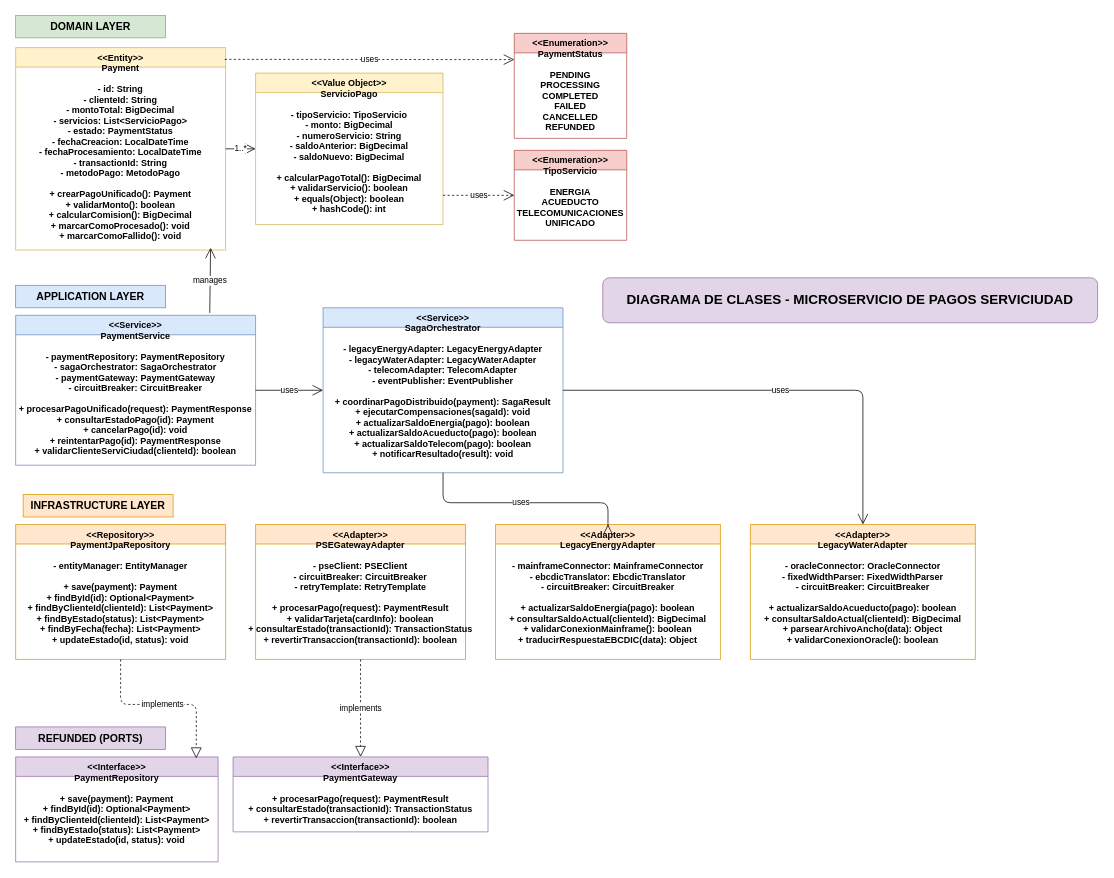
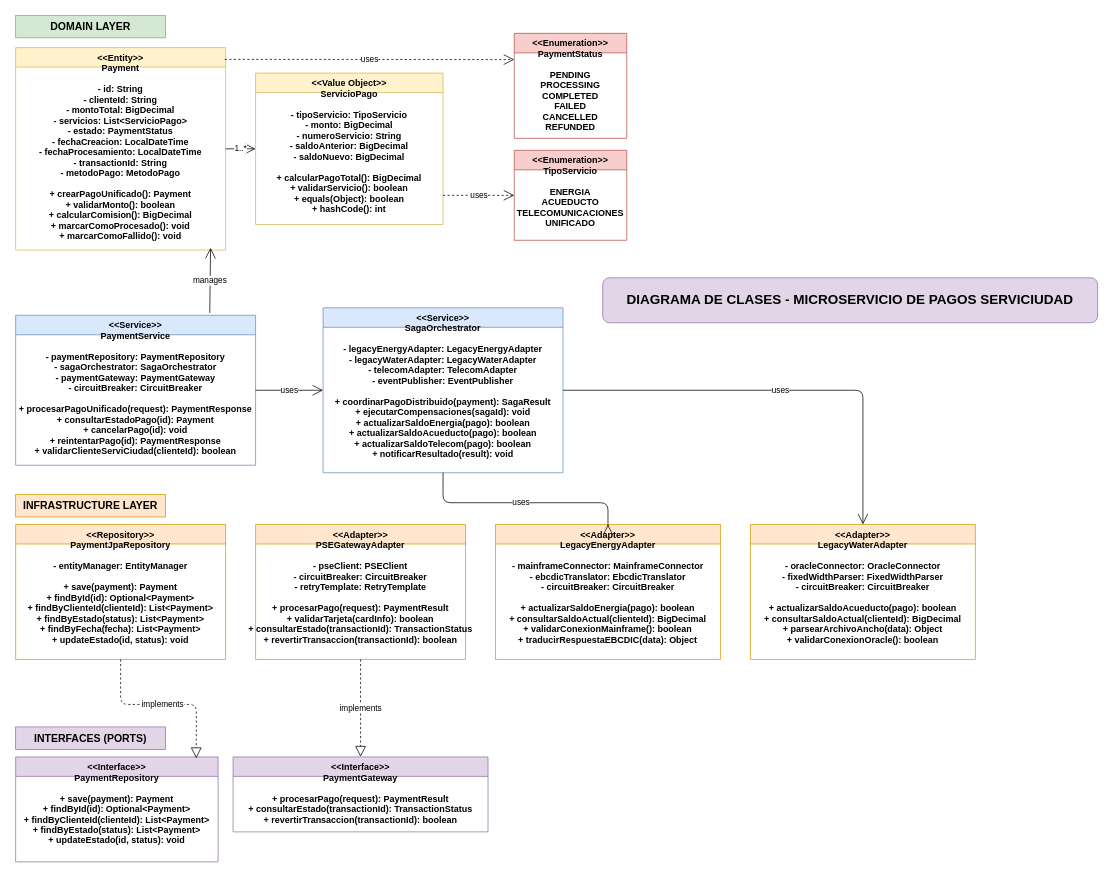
node "APPLICATION LAYER": removed
node "INFRASTRUCTURE LAYER": moved (98, 506) -> (90, 506)
node "REFUNDED (PORTS)": label "REFUNDED (PORTS)" -> "INTERFACES (PORTS)"
